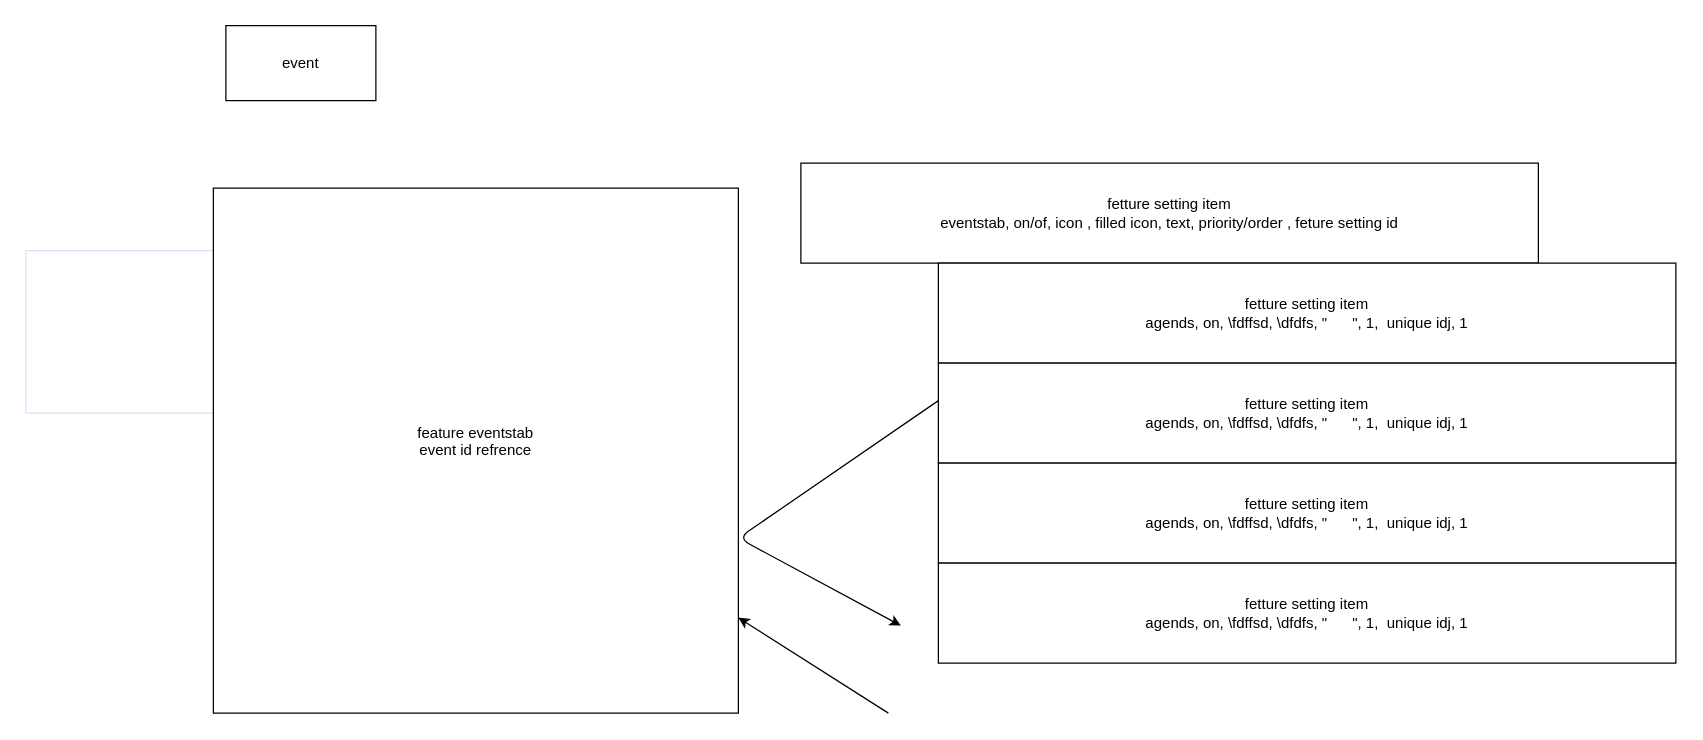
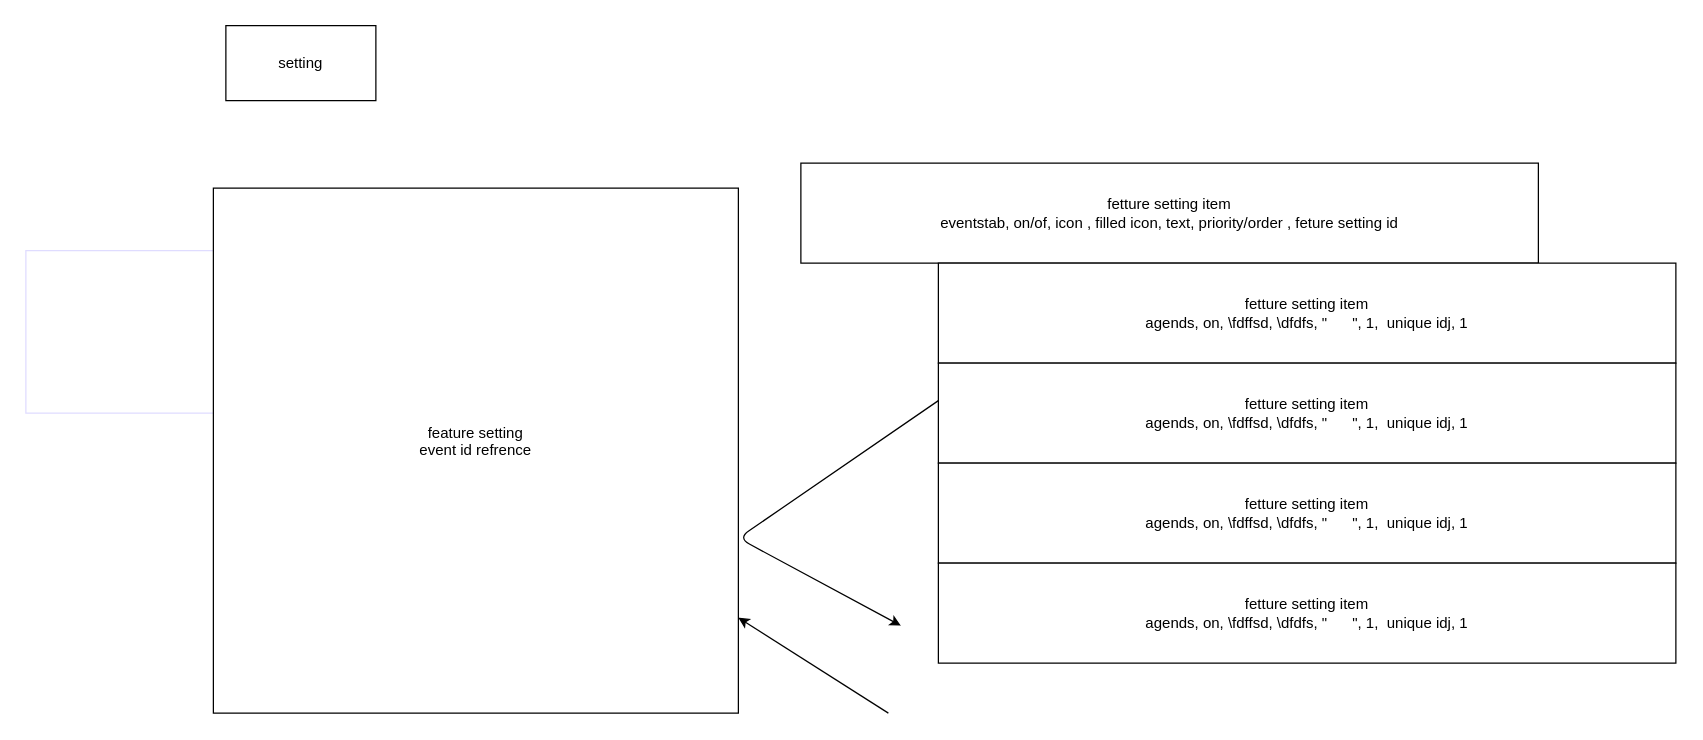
node "event": label "event" -> "setting"
node "feature eventstab event id refrence": label "feature eventstab event id refrence" -> "feature setting event id refrence"
